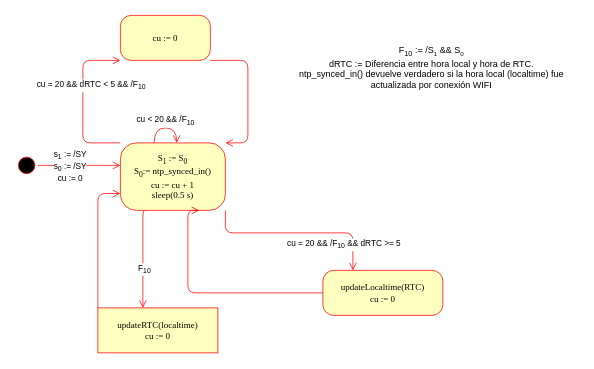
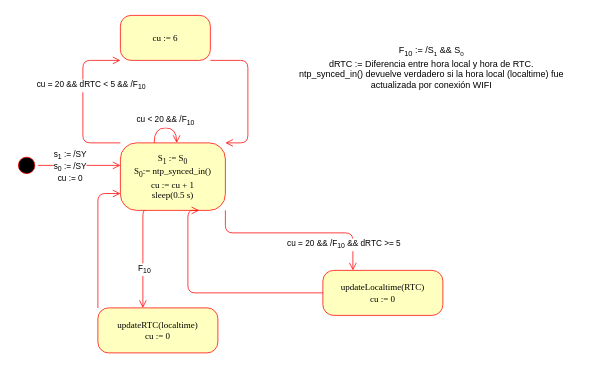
node "cu := 0": label "cu := 0" -> "cu := 6"
node "updateRTC(localtime) cu := 0": shape rectangle -> rounded rectangle
